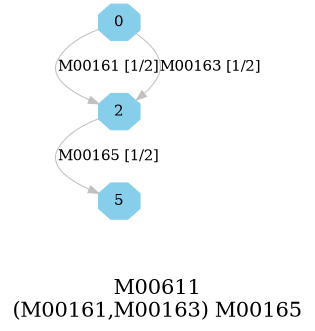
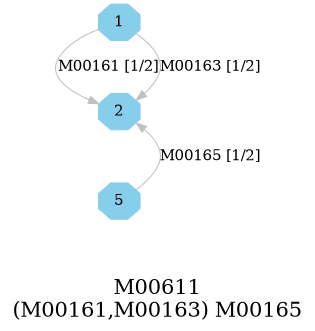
node "0": label "0" -> "1"
edge "2" -> "5": reversed
